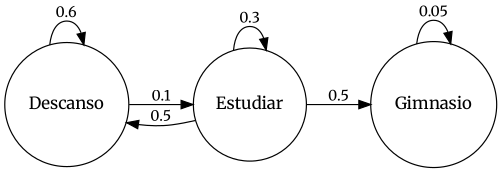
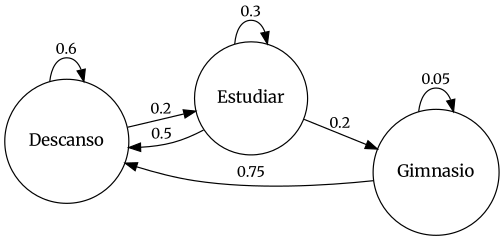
edge "Descanso" -> "Estudiar": label "0.1" -> "0.2"
edge "Estudiar" -> "Gimnasio": label "0.5" -> "0.2"
edge "Gimnasio" -> "Descanso": added, label "0.75"
